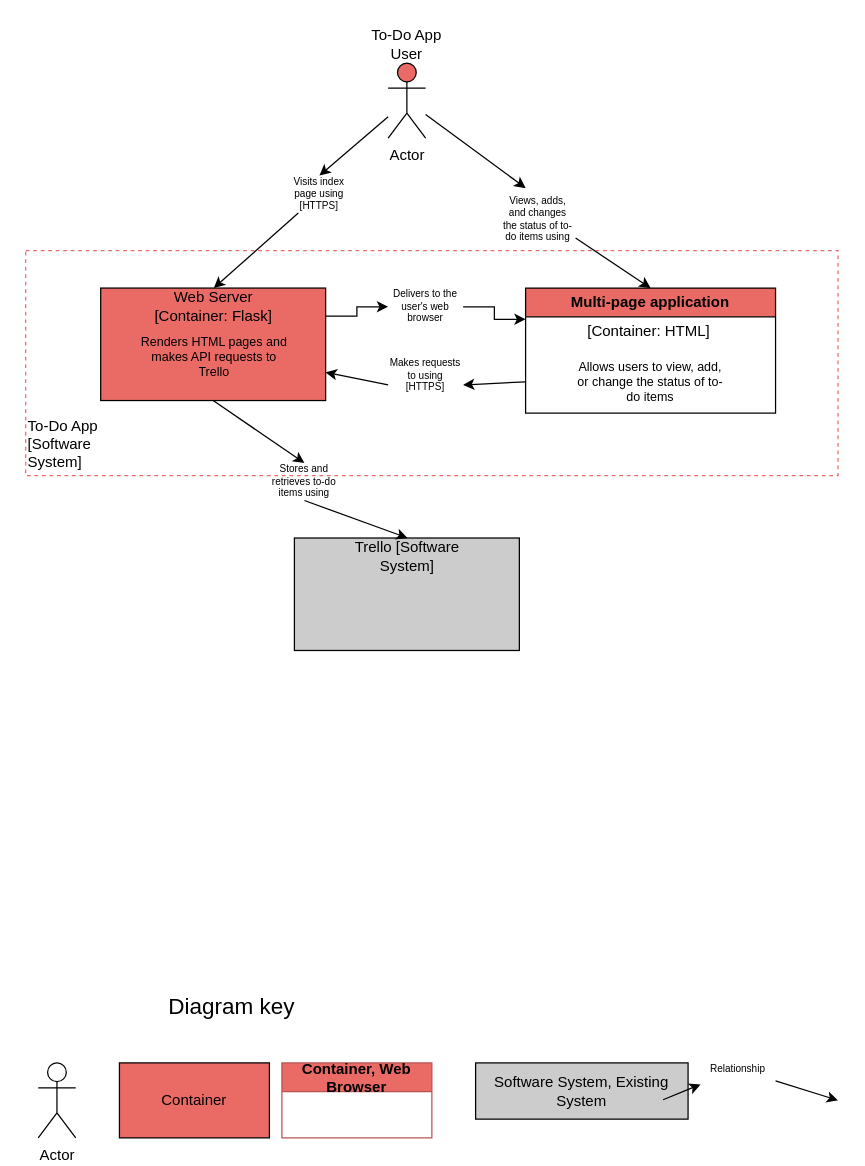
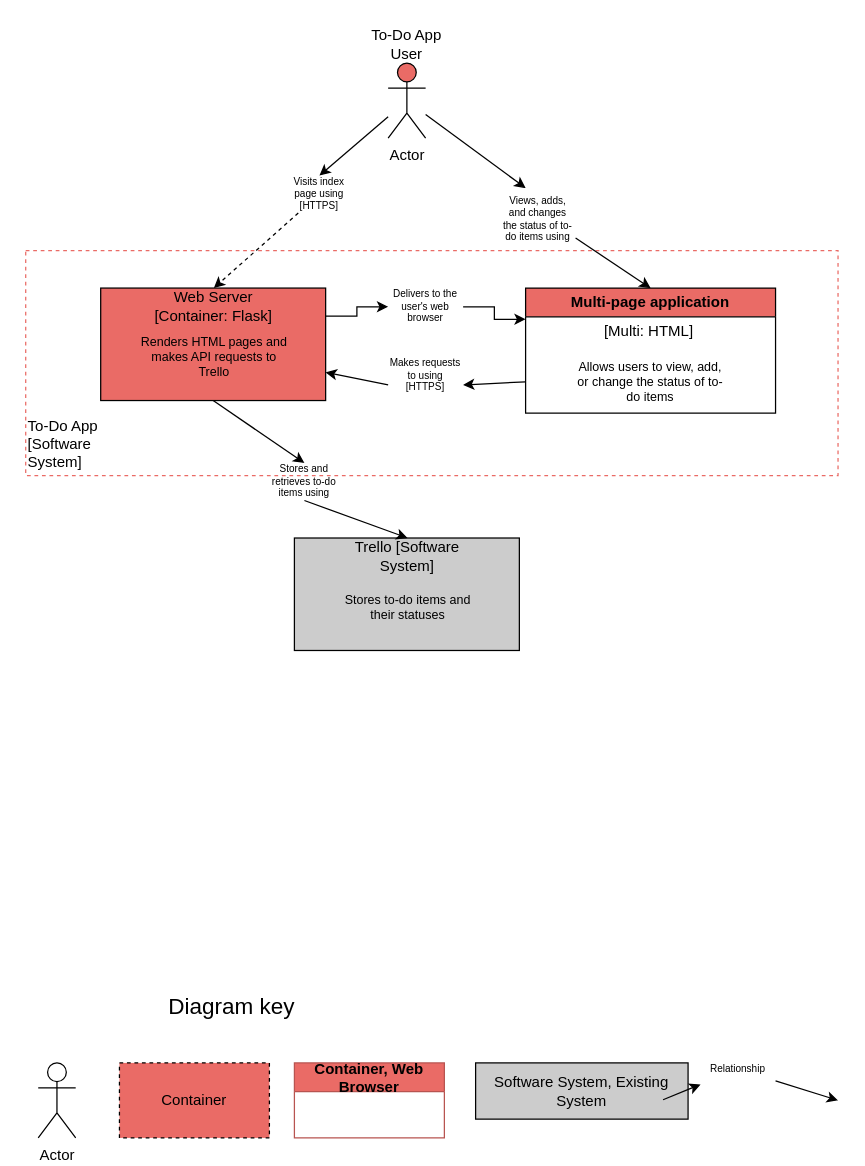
edge "Visits index page using [HTTPS]" -> "Web Server [Container: Flask]": style solid -> dashed
node "[Container: HTML]": label "[Container: HTML]" -> "[Multi: HTML]"
node "Stores to-do items and their statuses": added
node "Container": style solid -> dashed
node "Container, Web Browser": moved (357, 1101) -> (369, 1101)
